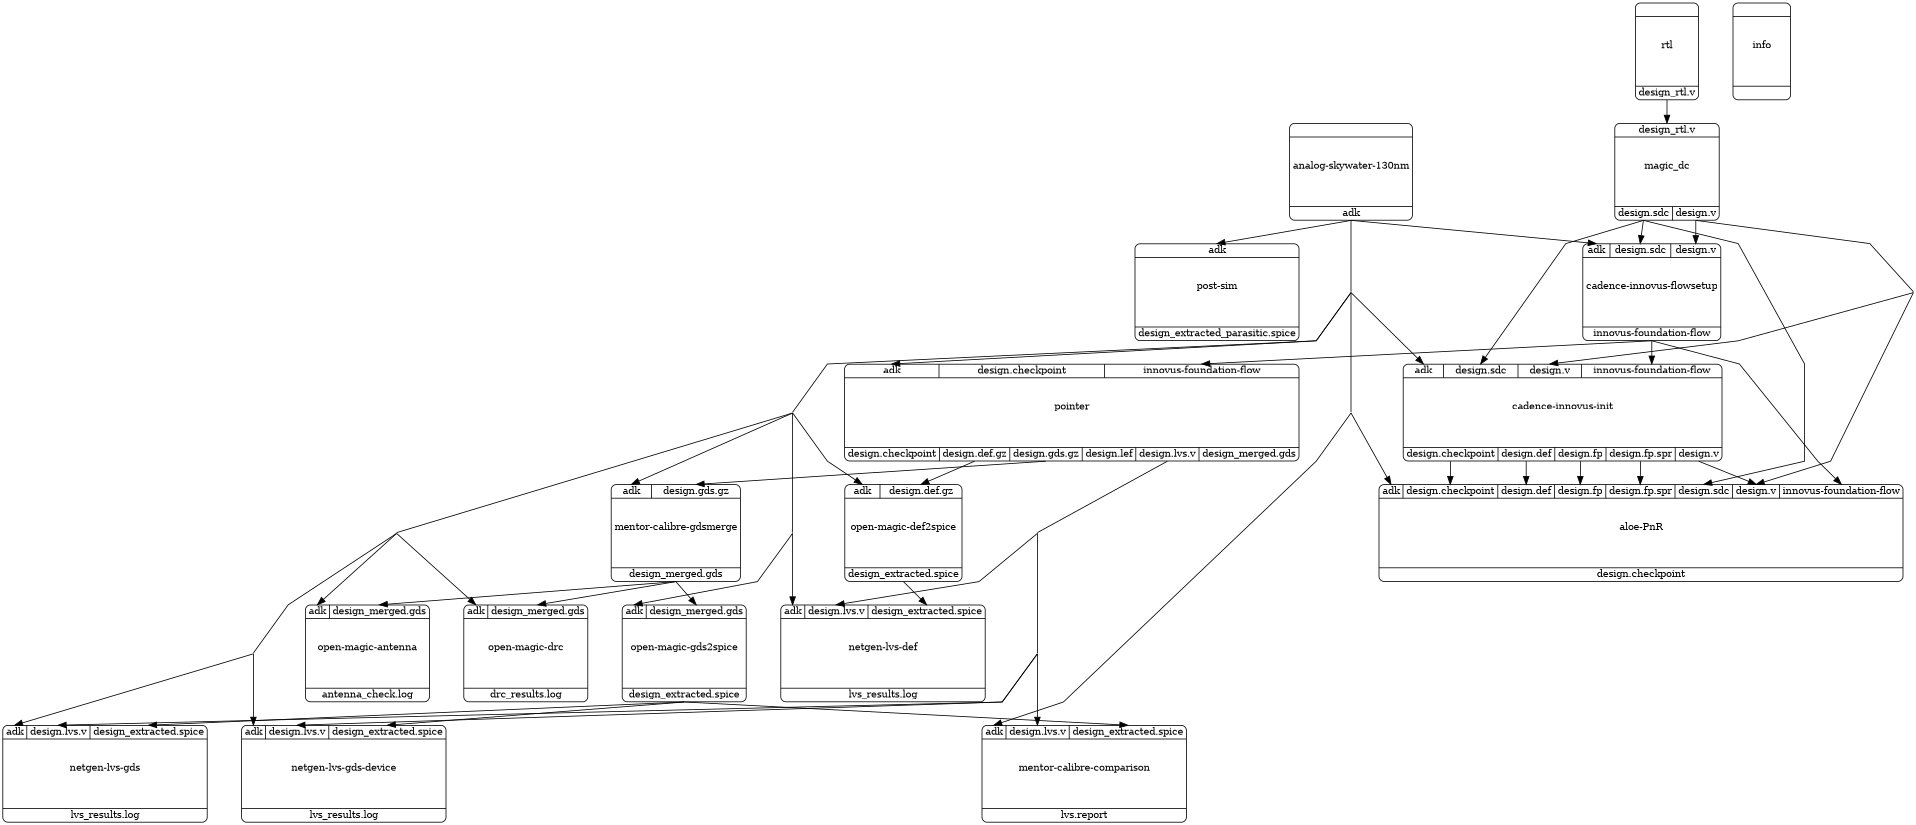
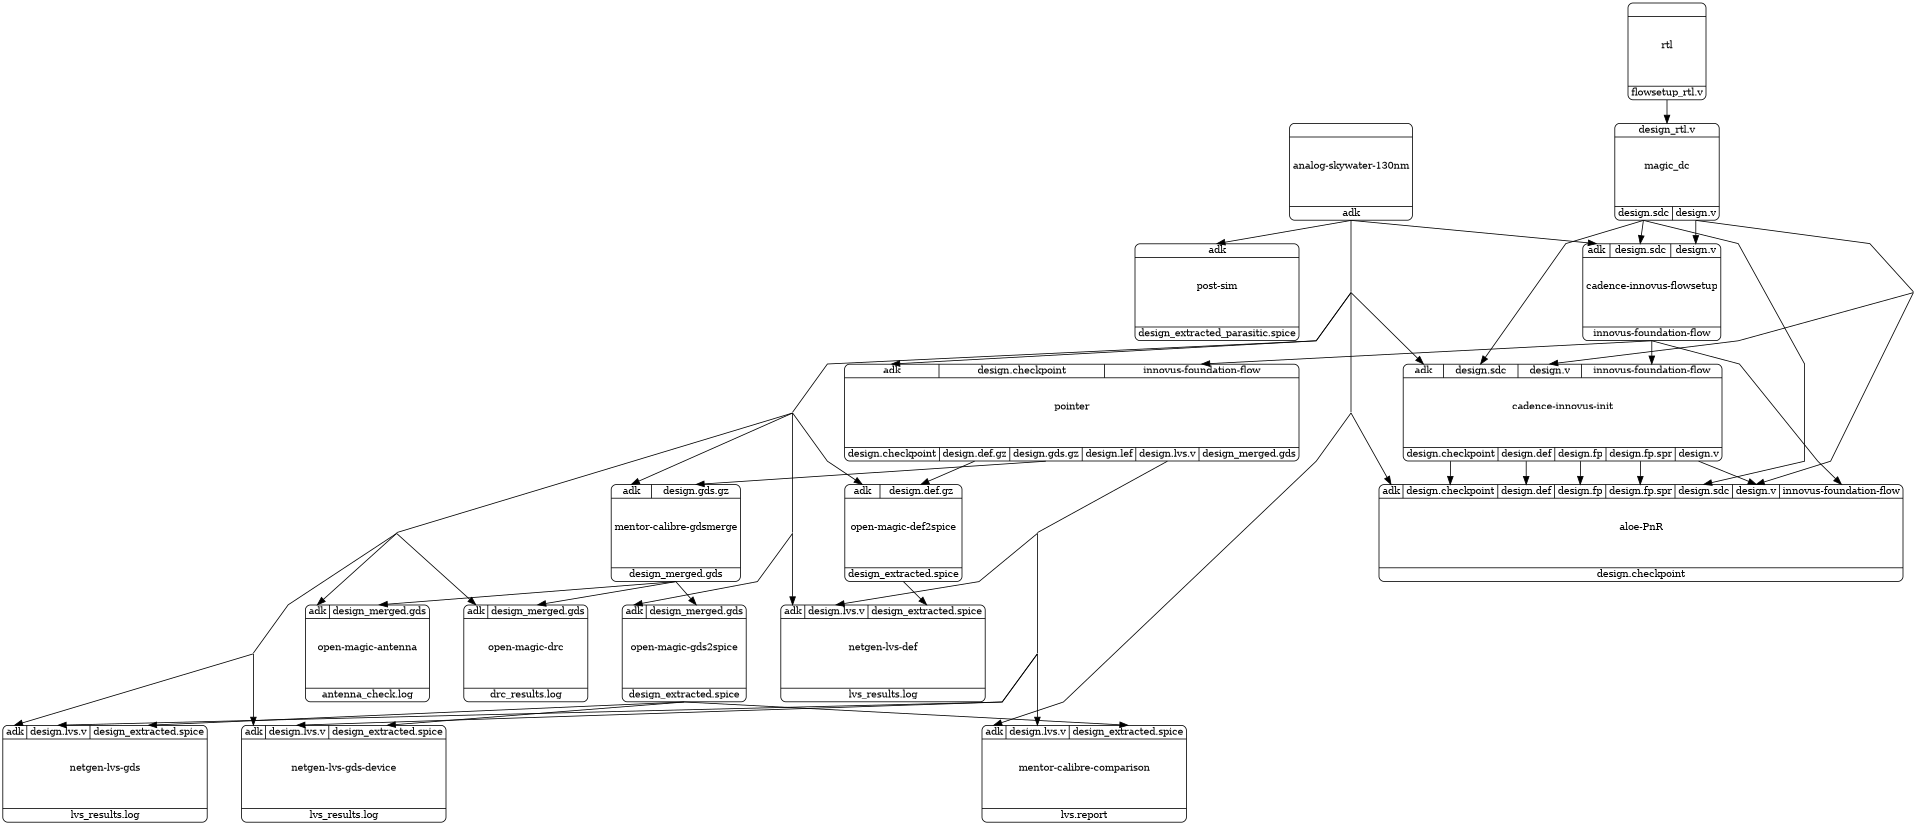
node "info": removed
node "rtl": text "design_rtl.v" -> "flowsetup_rtl.v"
